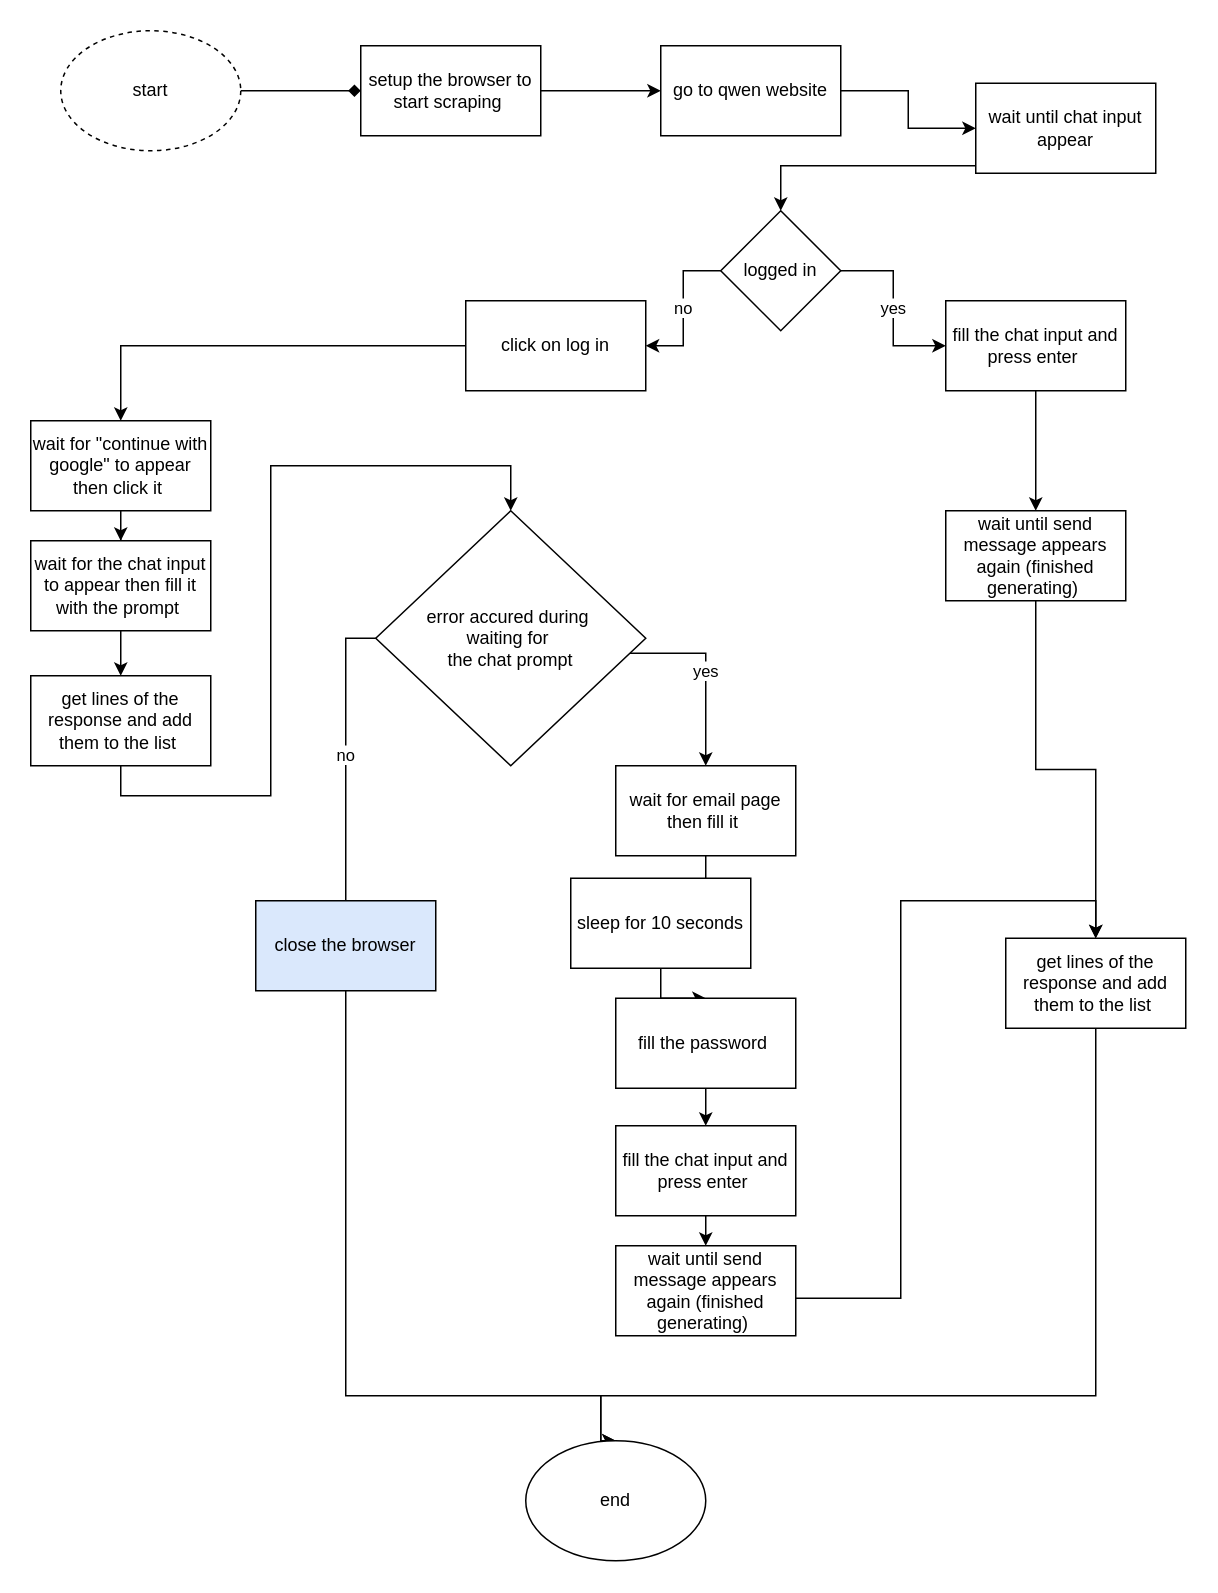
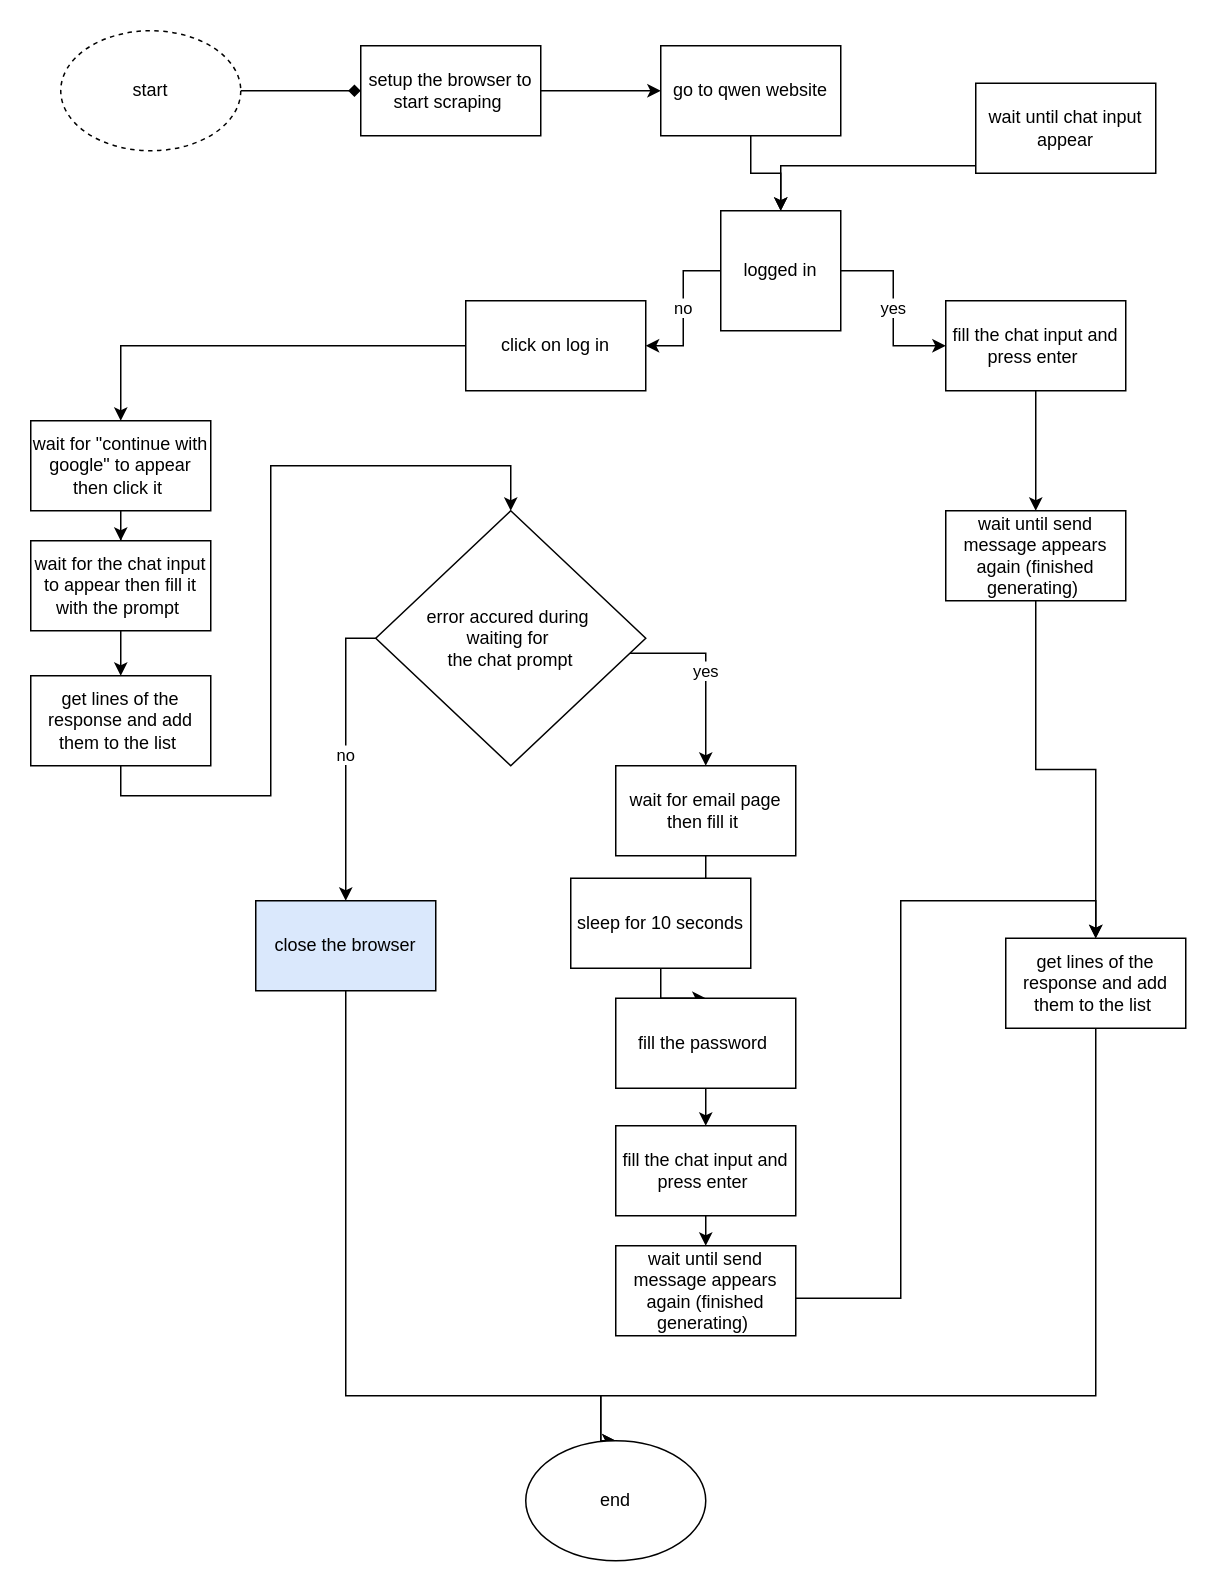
edge "go to qwen website" -> "wait until chat input appear": now "go to qwen website" -> "logged in"
node "logged in": shape diamond -> rectangle
edge "error accured during waiting for the chat prompt" -- "close the browser": arrowhead none -> classic
